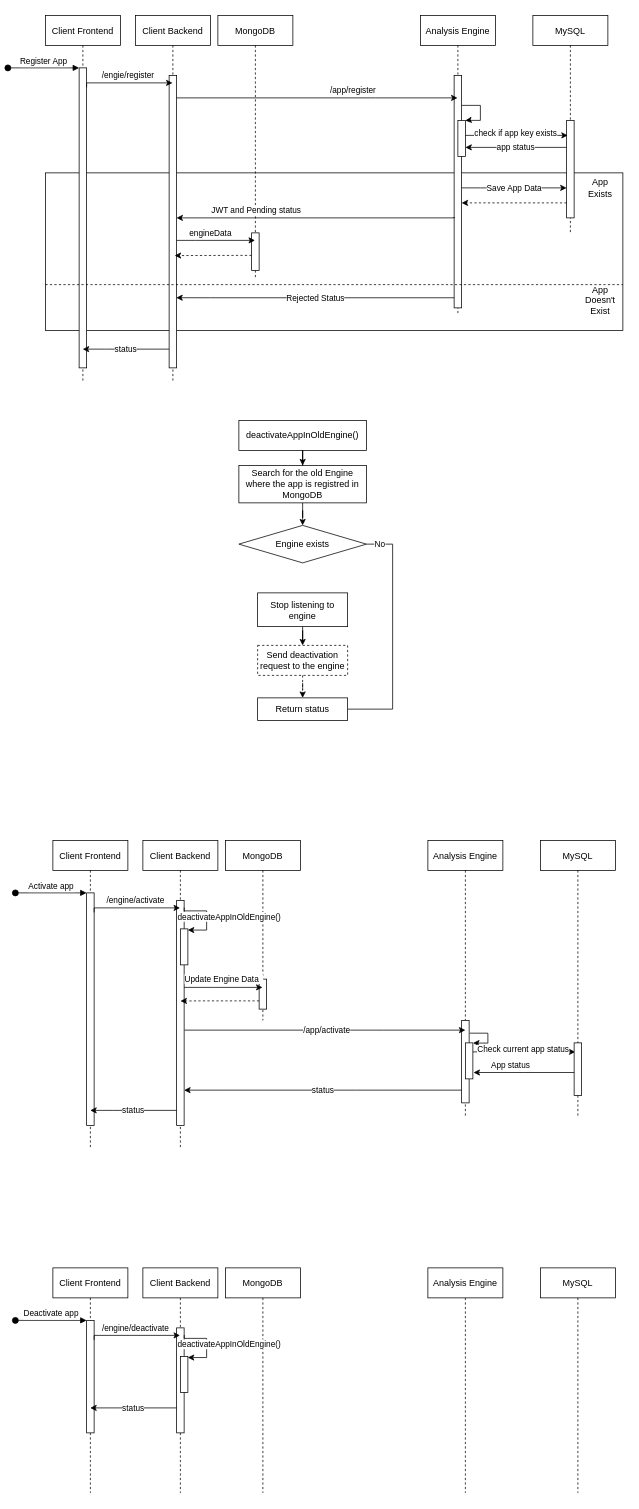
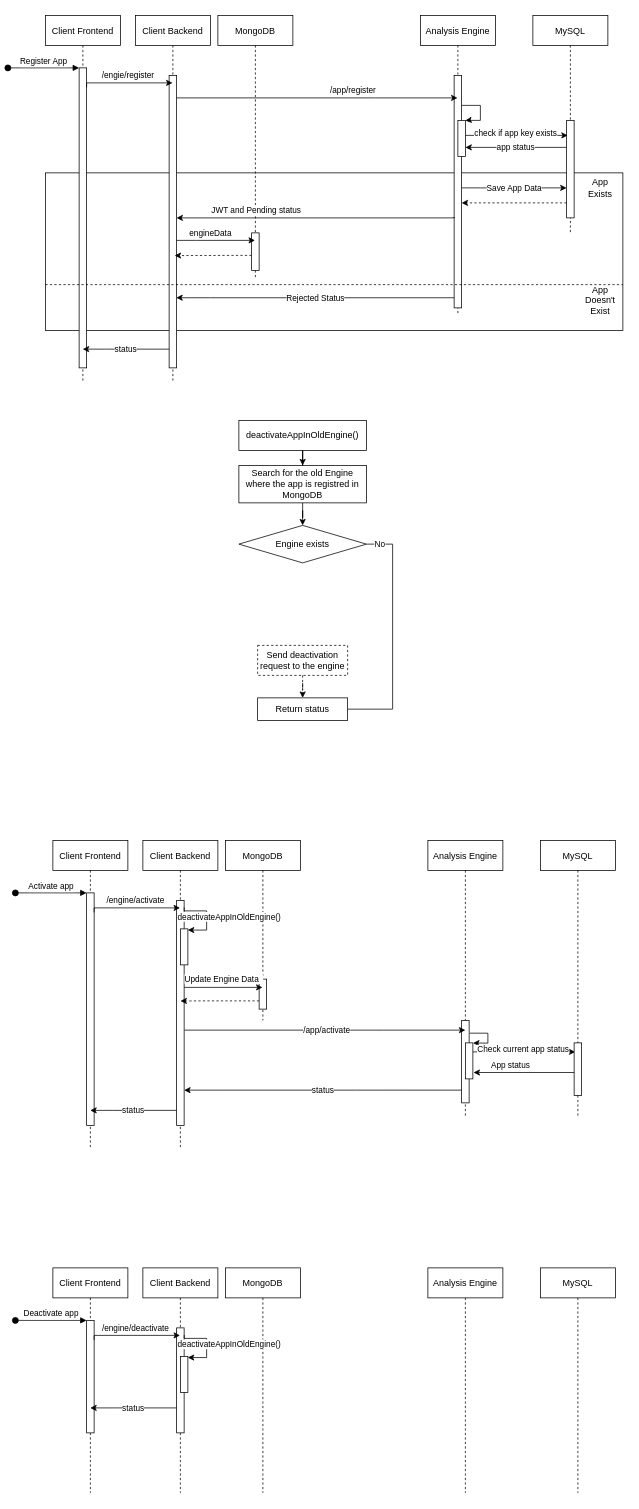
node "Stop listening to engine": removed
edge "Stop listening to engine" -> "Send deactivation request to the engine": removed
